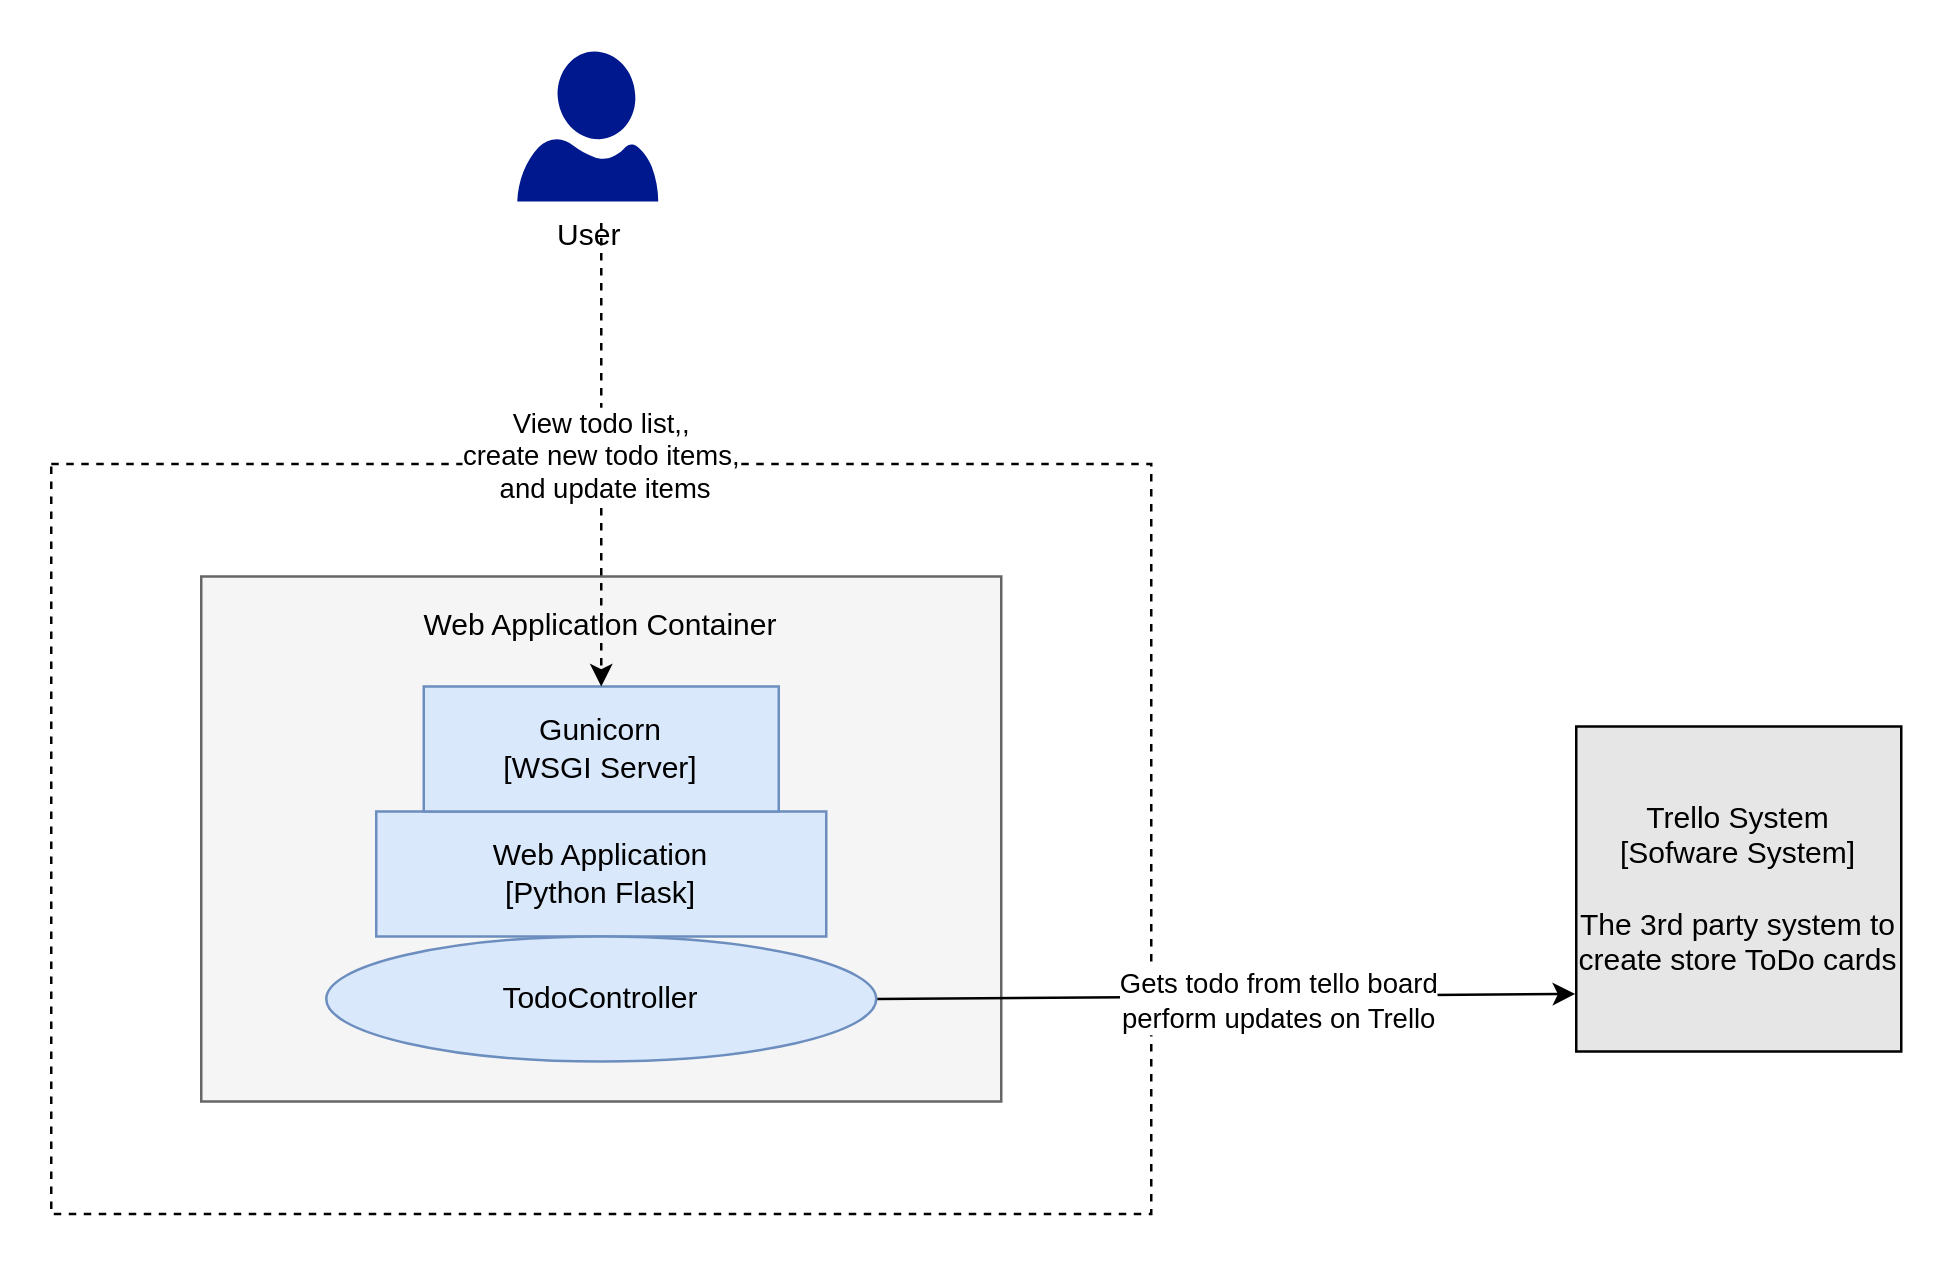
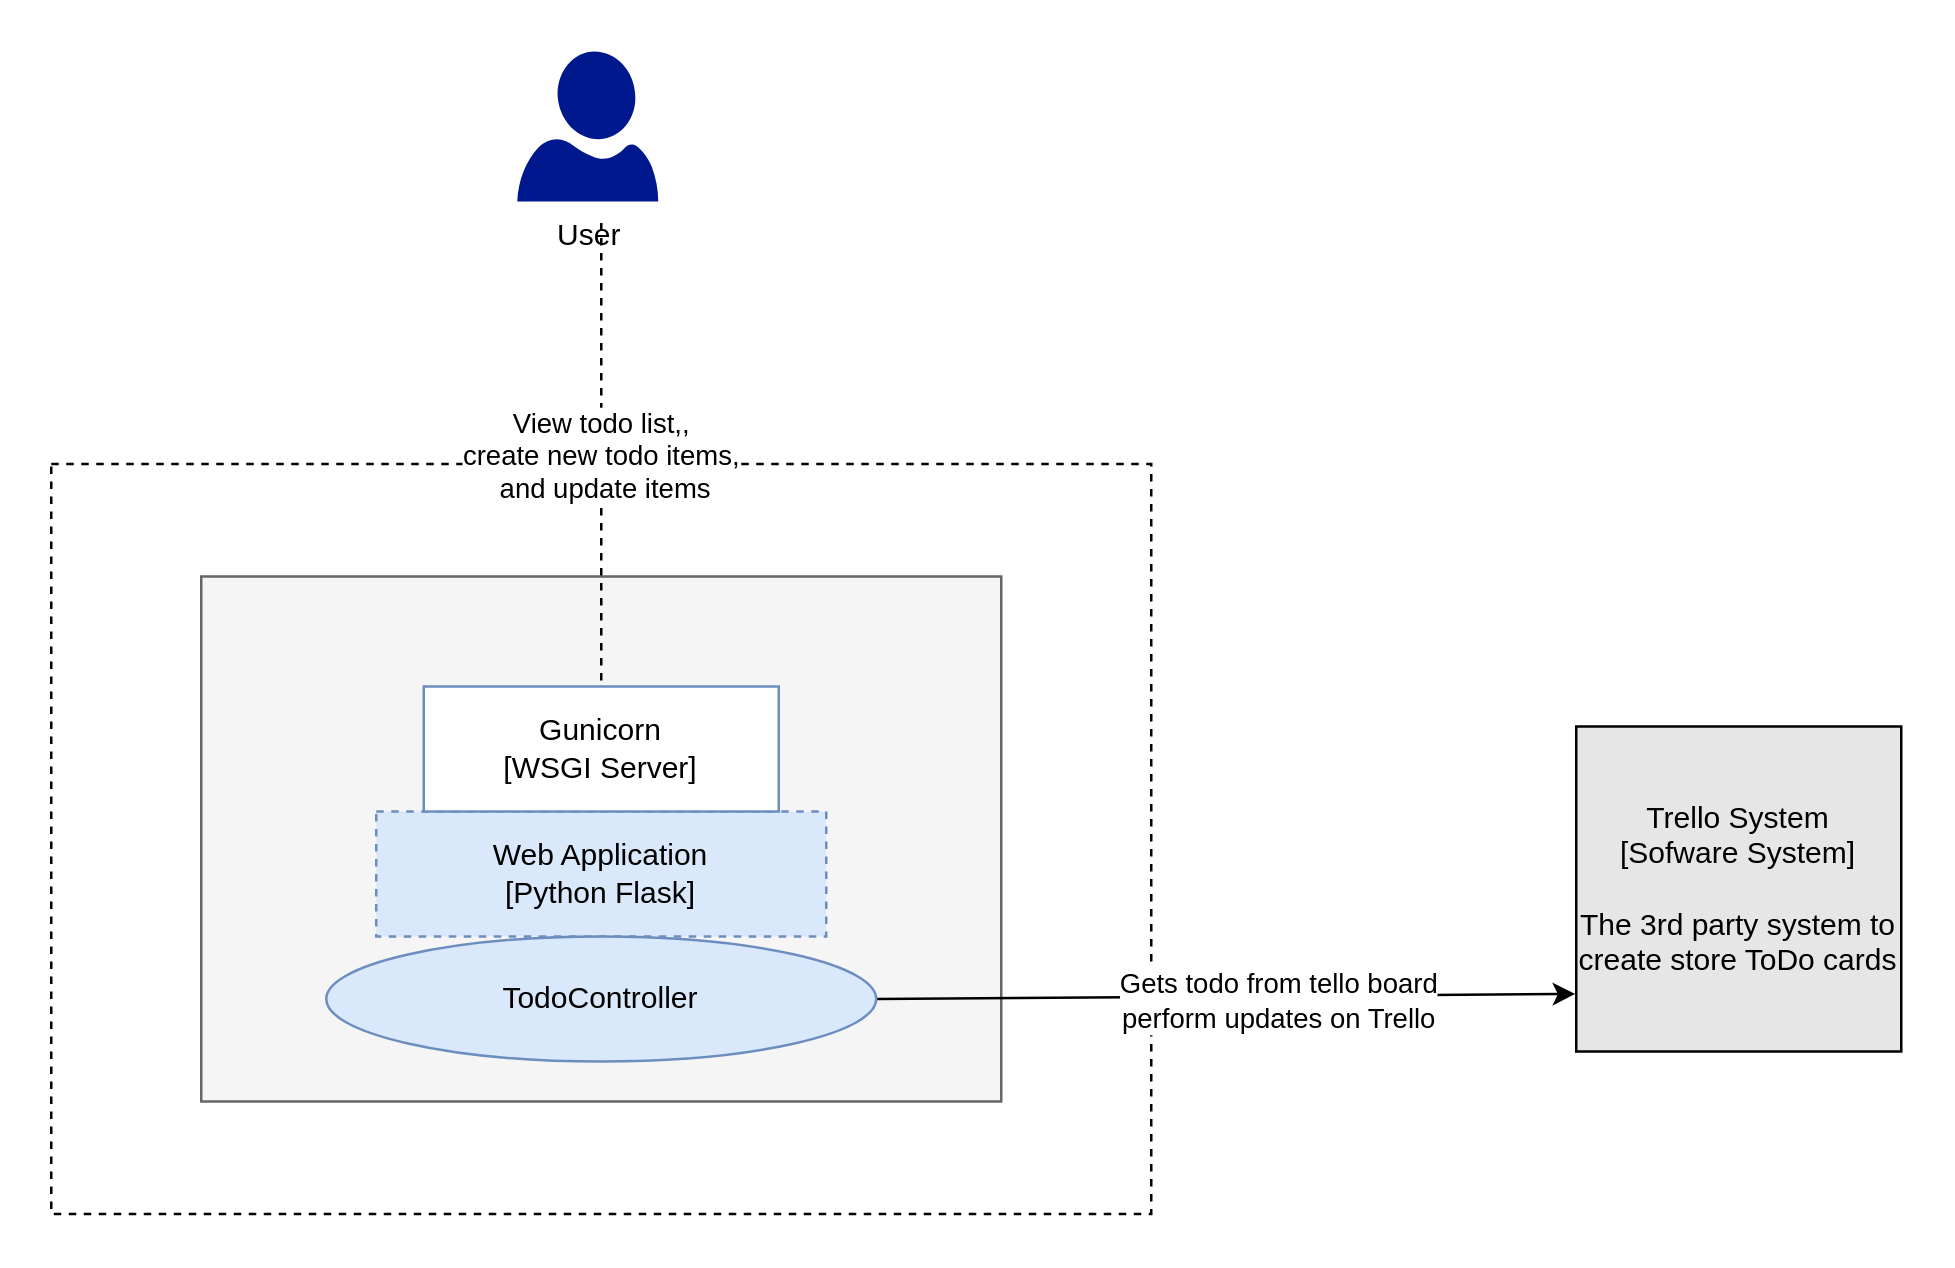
node "Web Application Container": removed
edge "User" -> "Gunicorn [WSGI Server]": arrowhead classic -> none
node "Gunicorn [WSGI Server]": fillcolor #dae8fc -> #ffffff
node "Web Application [Python Flask]": style solid -> dashed
